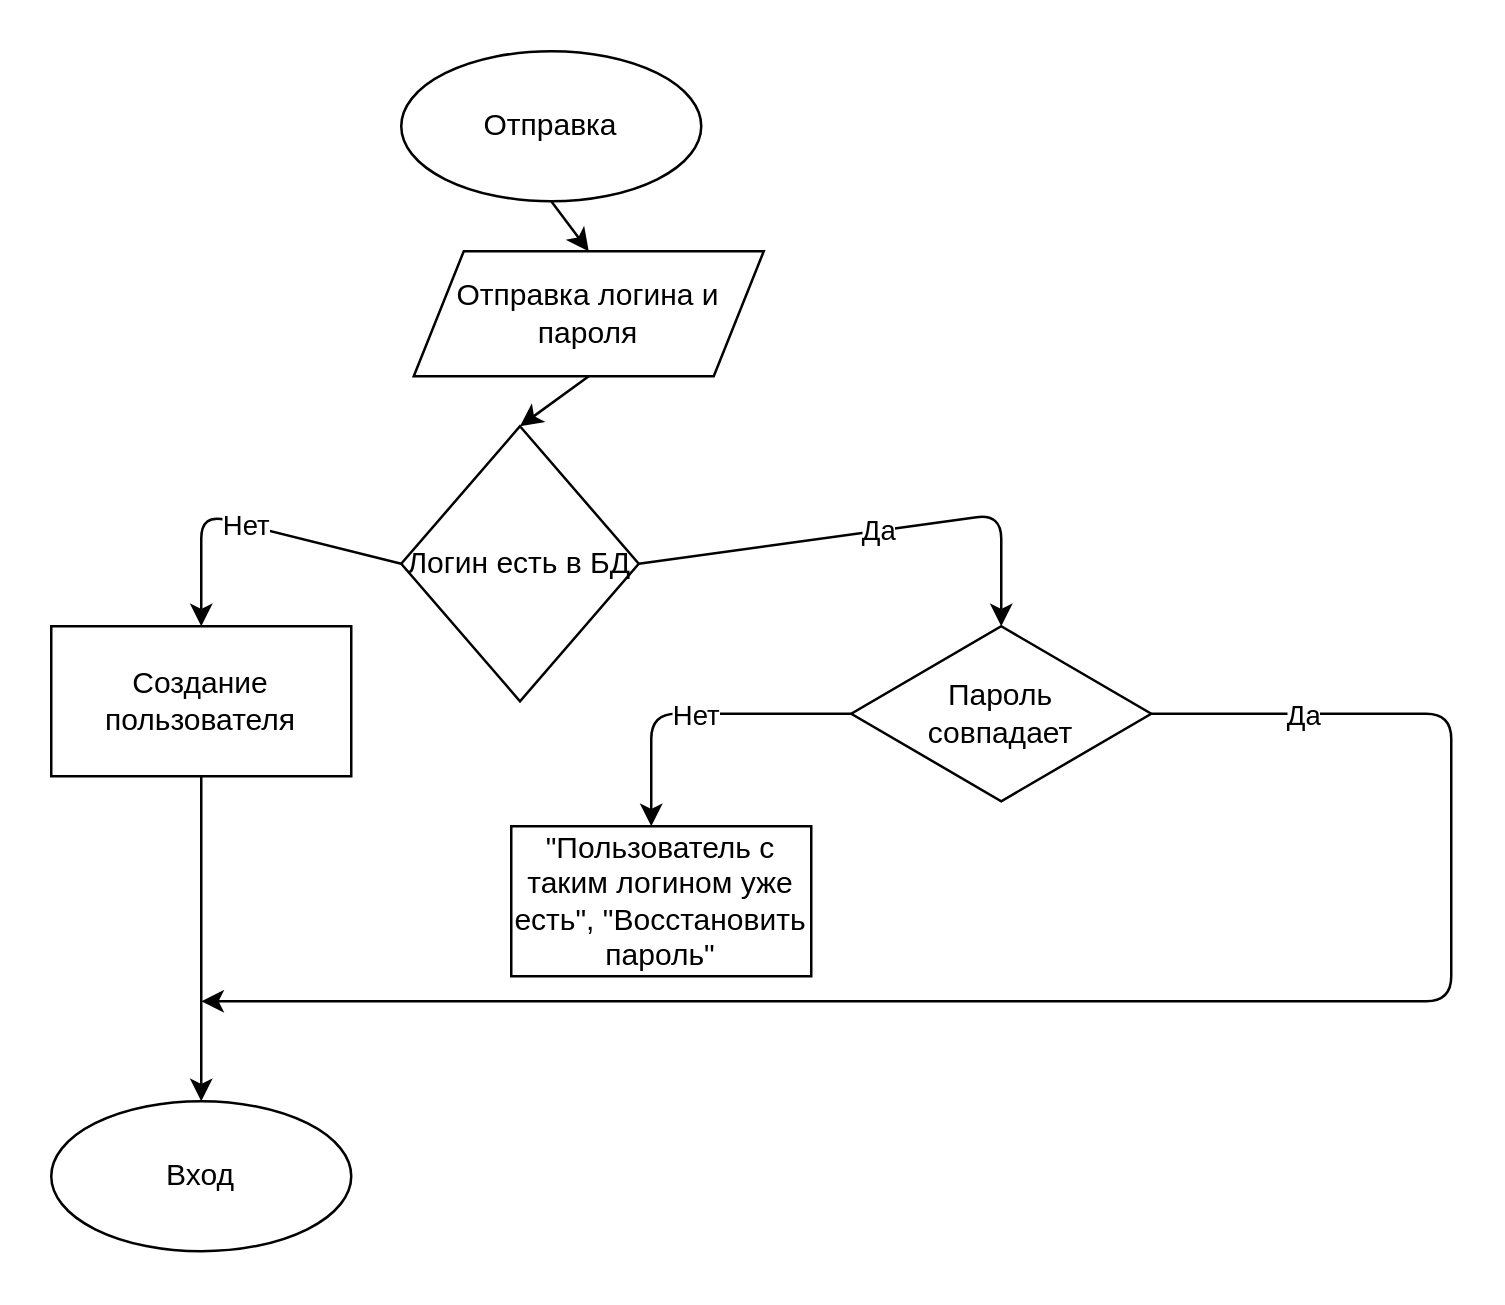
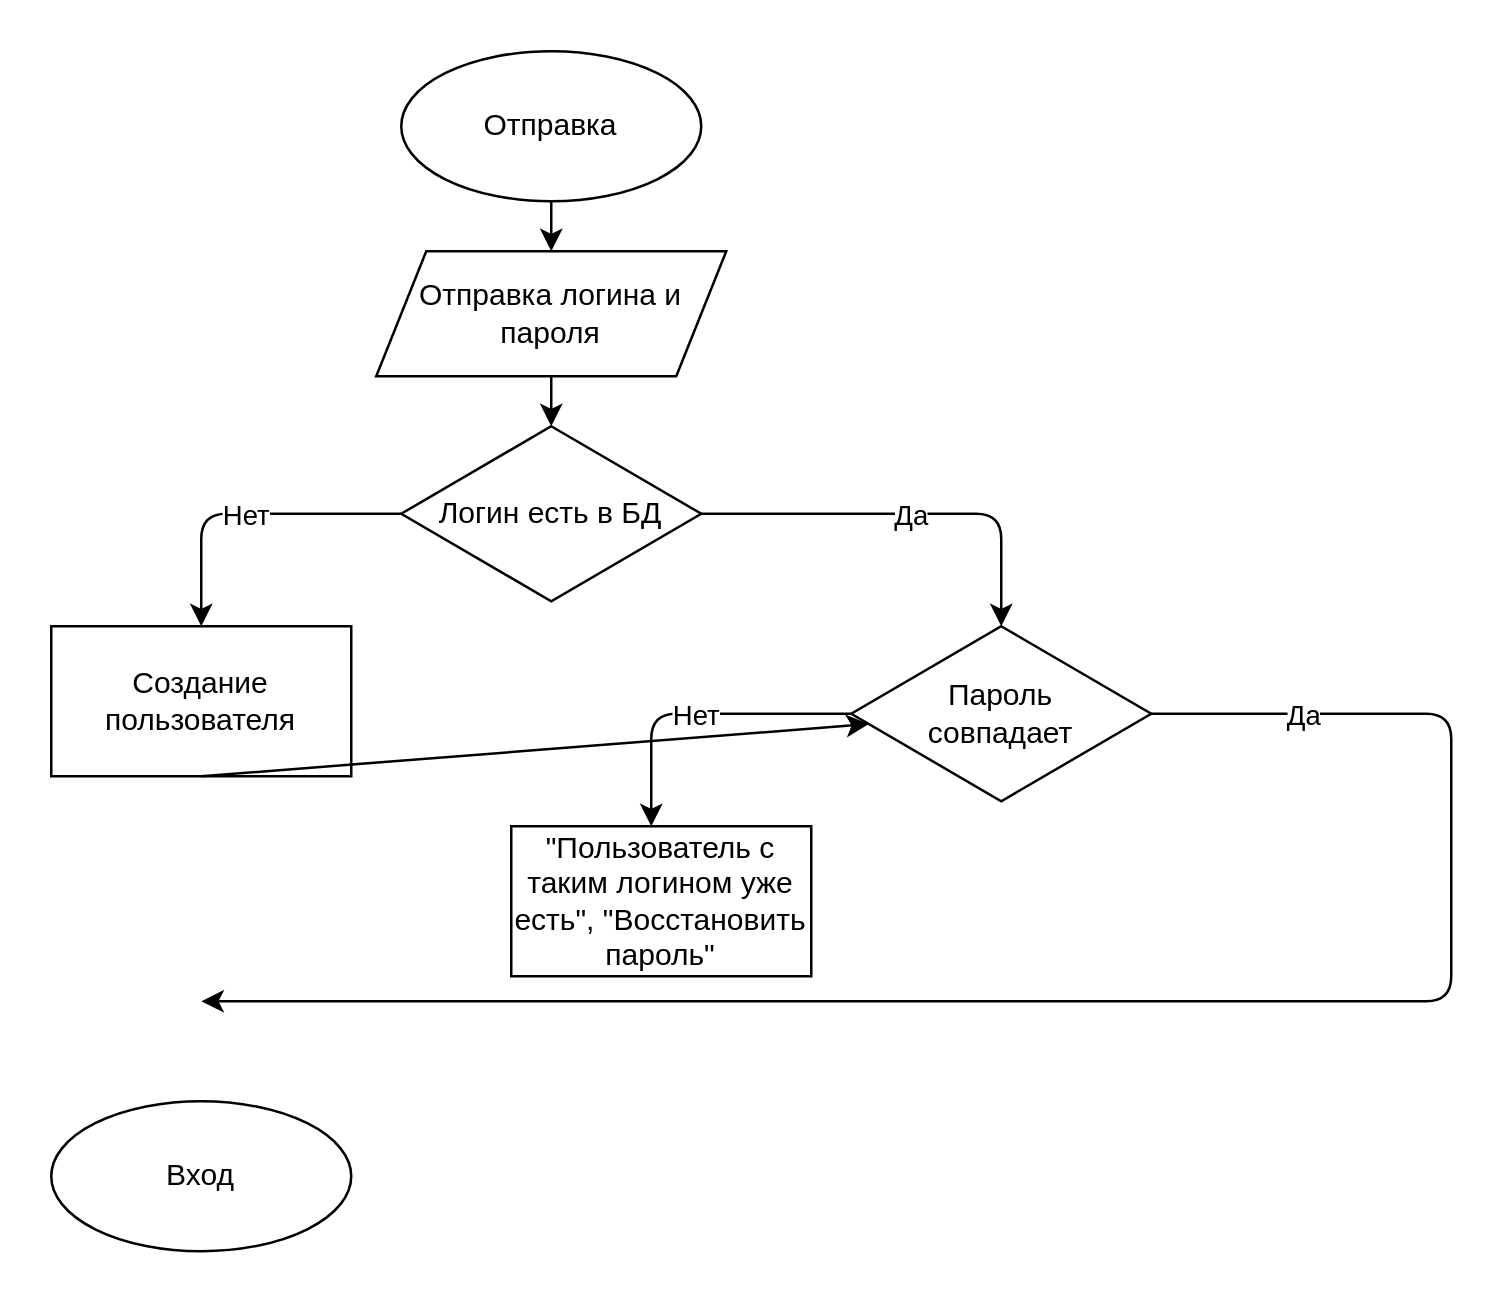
node "Отправка логина и пароля": moved (589, 314) -> (551, 314)
node "Логин есть в БД": size 238x275 -> 300x175
edge "Создание пользователя" -> "Вход": now "Создание пользователя" -> "Пароль совпадает"
